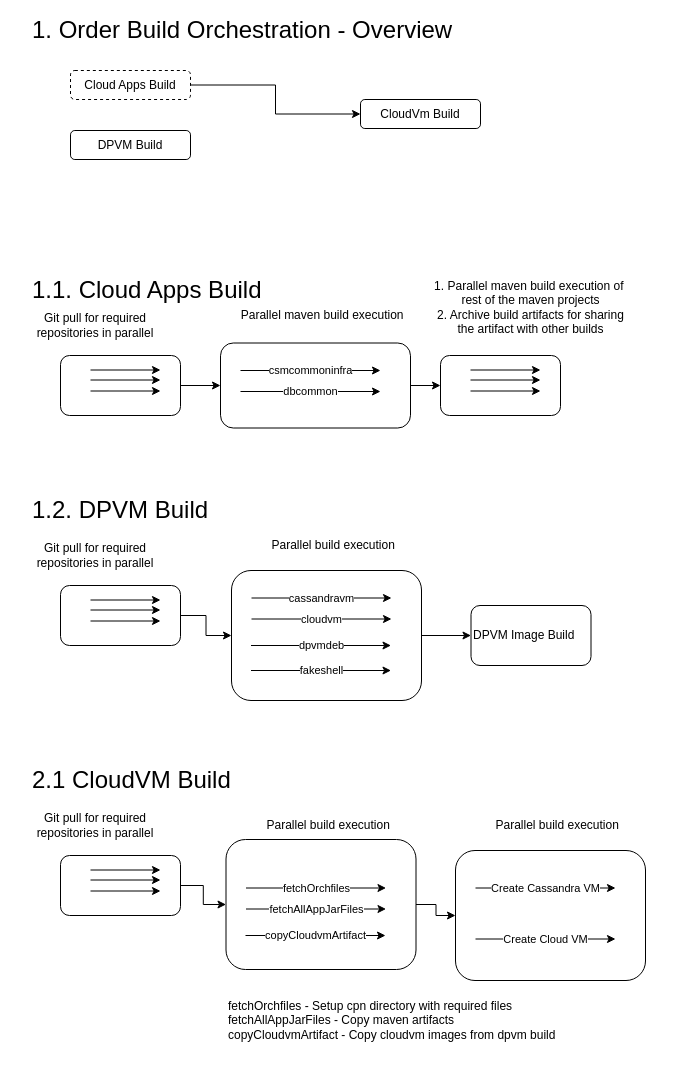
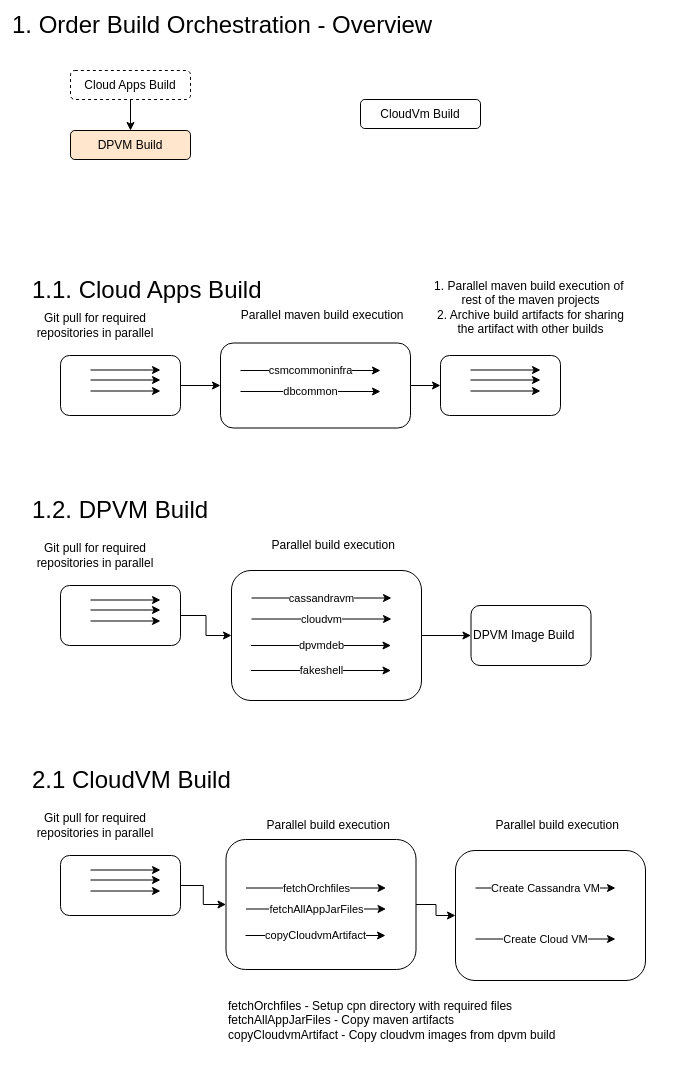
node "1. Order Build Orchestration - Overview": moved (261, 31) -> (241, 26)
edge "Cloud Apps Build" -> "CloudVm Build": now "Cloud Apps Build" -> "DPVM Build"
node "DPVM Build": fillcolor #ffffff -> #ffe6cc
